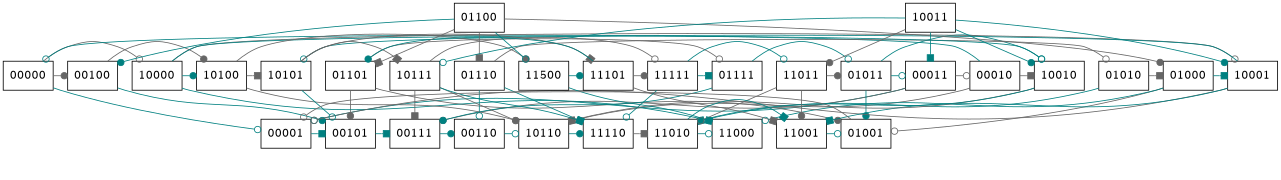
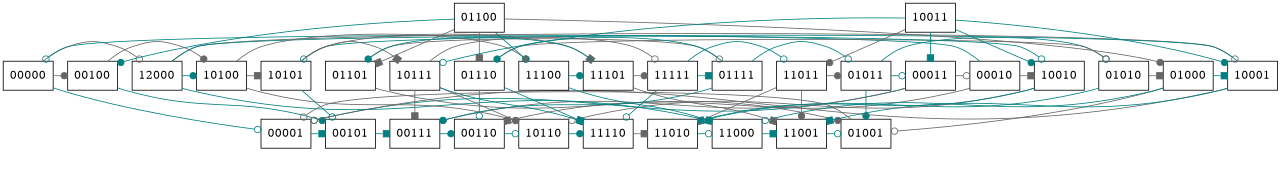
edge "01011" -> "10010": now "01011" -> "01010"
edge "01111" -> "01110": added
node "10000": label "10000" -> "12000"
node "11500": label "11500" -> "11100"
edge "11010" -> "11001": now "11000" -> "11001"
edge "01101" -> "00101": removed
edge "00010" -> "10110": now "00010" -> "00110"
